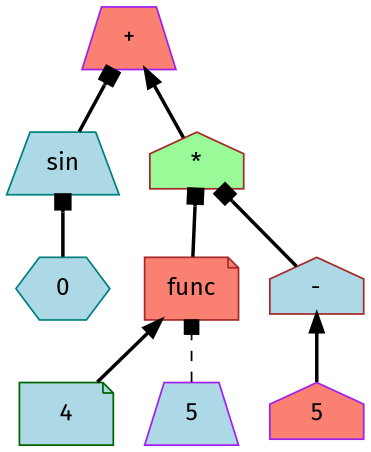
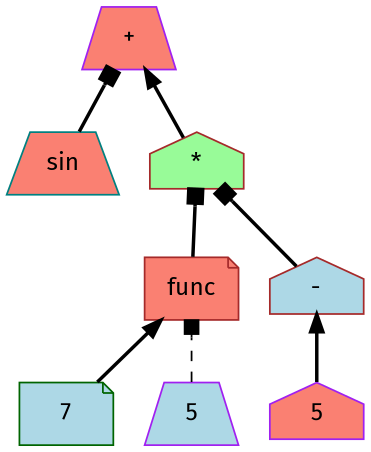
node "sin": fillcolor lightblue -> salmon
node "0": removed
node "4": label "4" -> "7"
